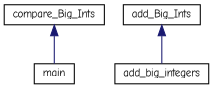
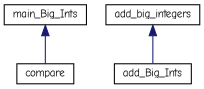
node "compare_Big_Ints": label "compare_Big_Ints" -> "main_Big_Ints"
edge "add_big_integers" -> "add_Big_Ints": reversed
node "main": label "main" -> "compare"
